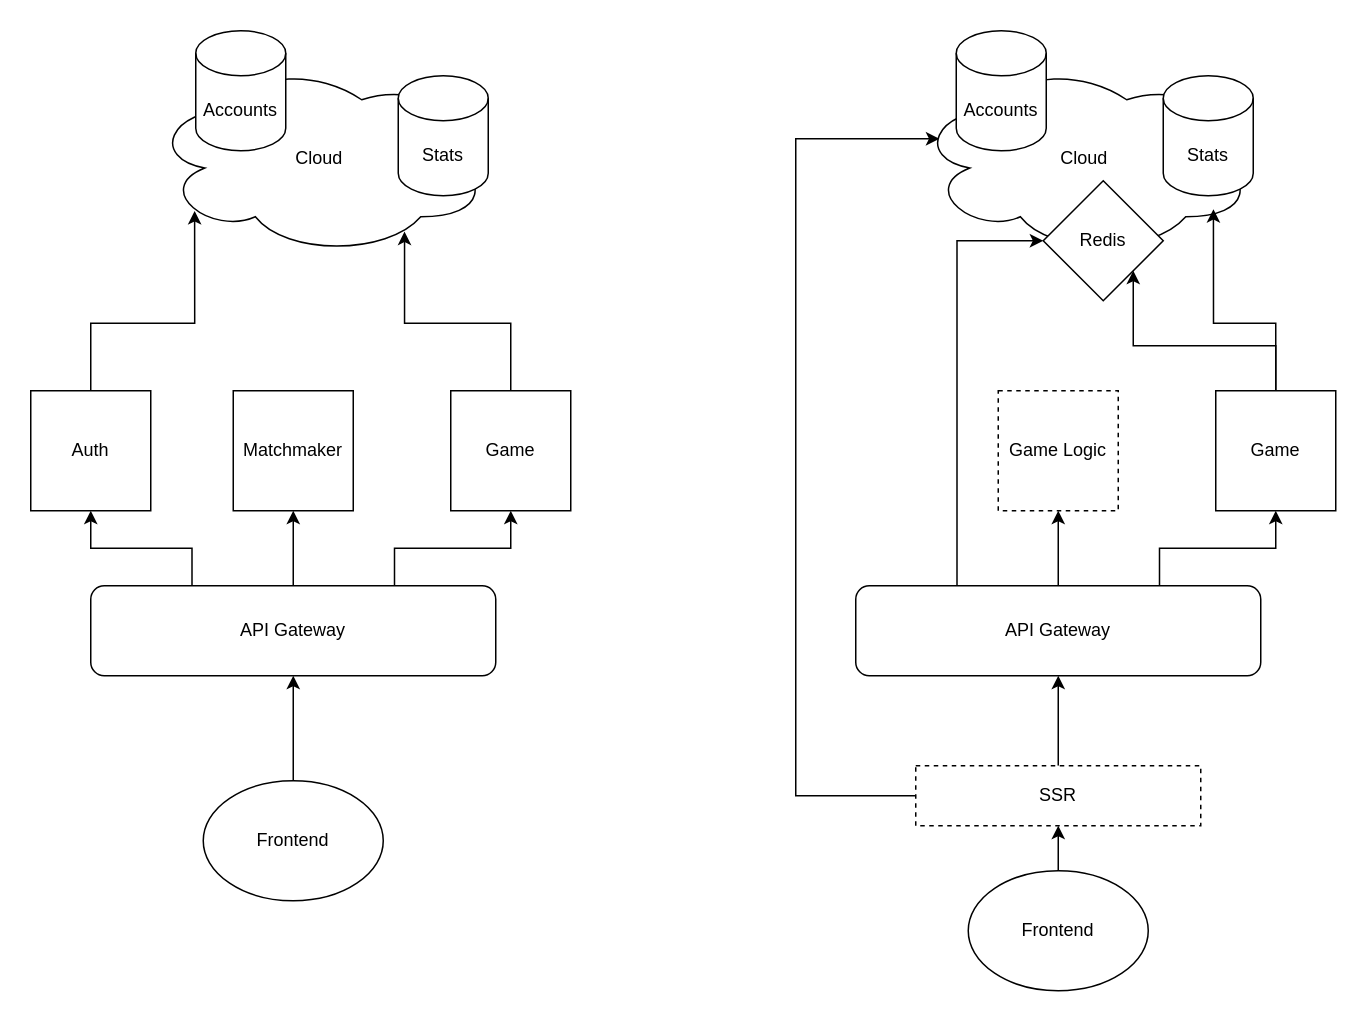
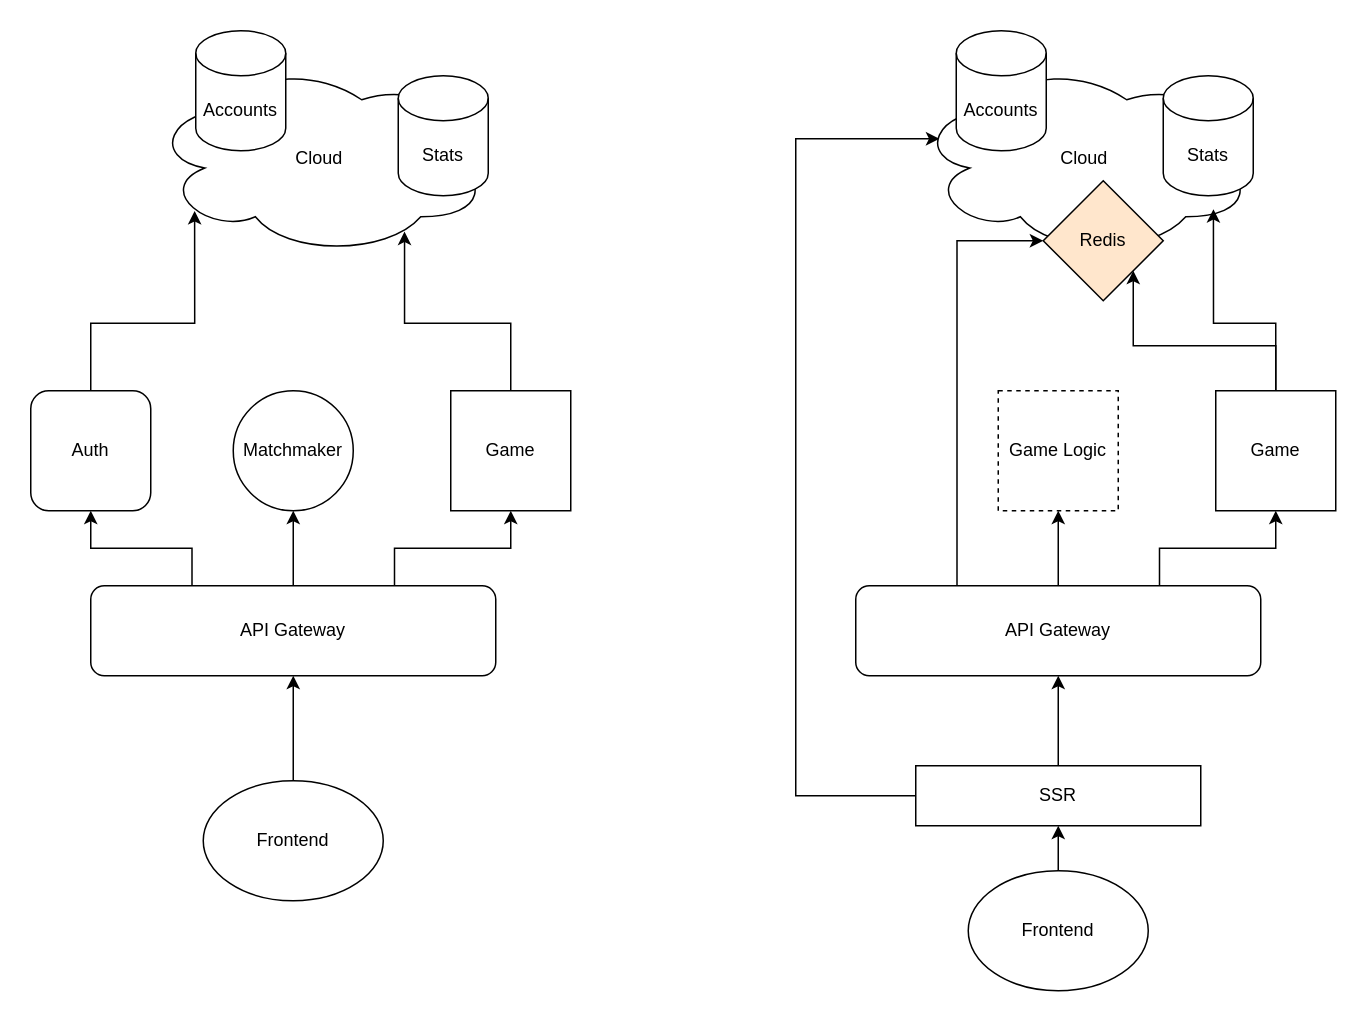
node "Redis": fillcolor #ffffff -> #ffe6cc
node "Auth": shape rectangle -> rounded rectangle
node "Matchmaker": shape rectangle -> ellipse
node "SSR": style dashed -> solid
